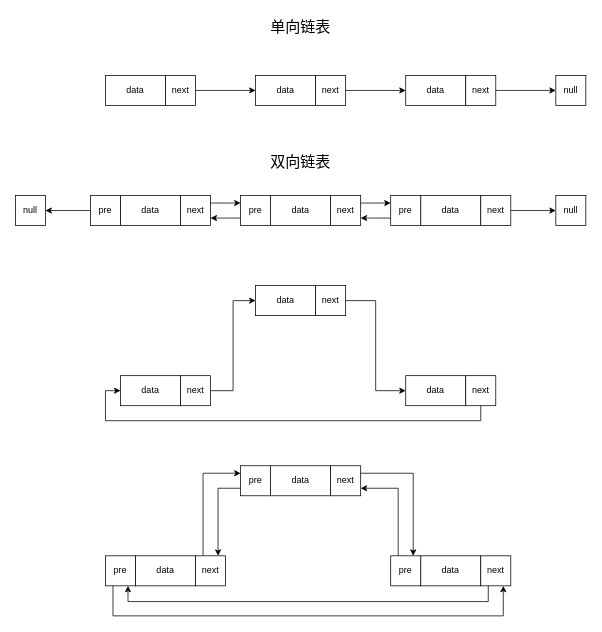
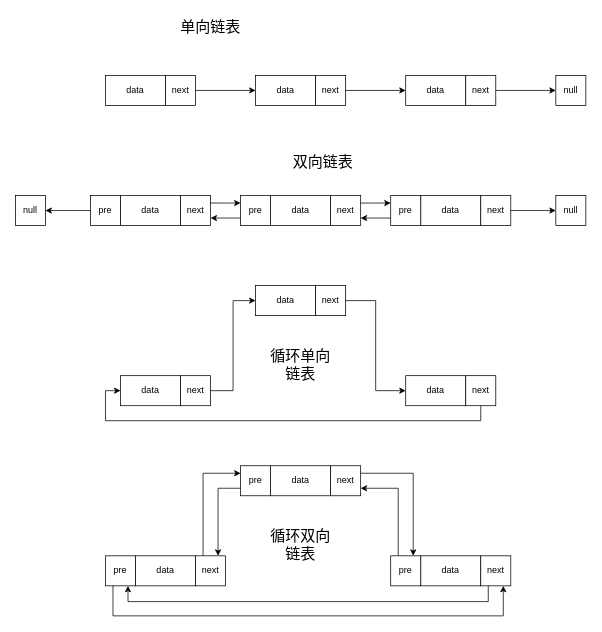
node "单向链表": moved (300, 27) -> (210, 27)
node "双向链表": moved (300, 162) -> (323, 162)
node "循环单向链表": added
node "循环双向链表": added
